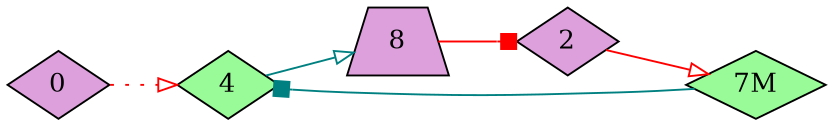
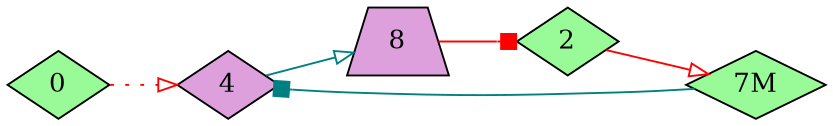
node "2": fillcolor plum -> palegreen
node "0": fillcolor plum -> palegreen
node "4": fillcolor palegreen -> plum
